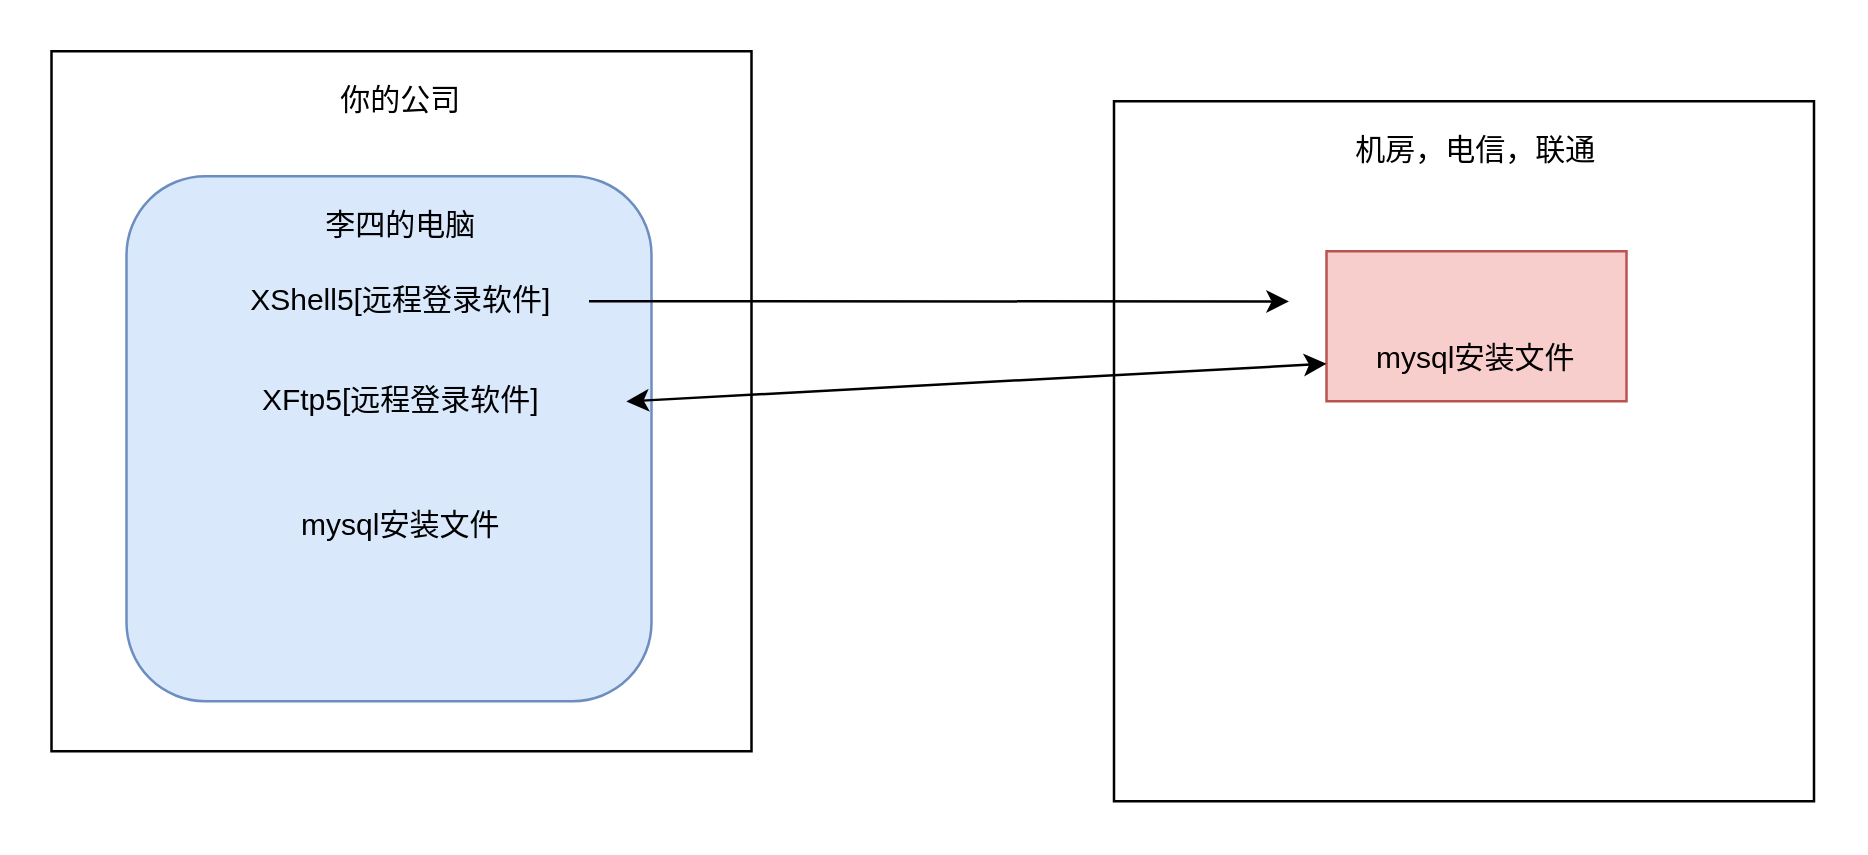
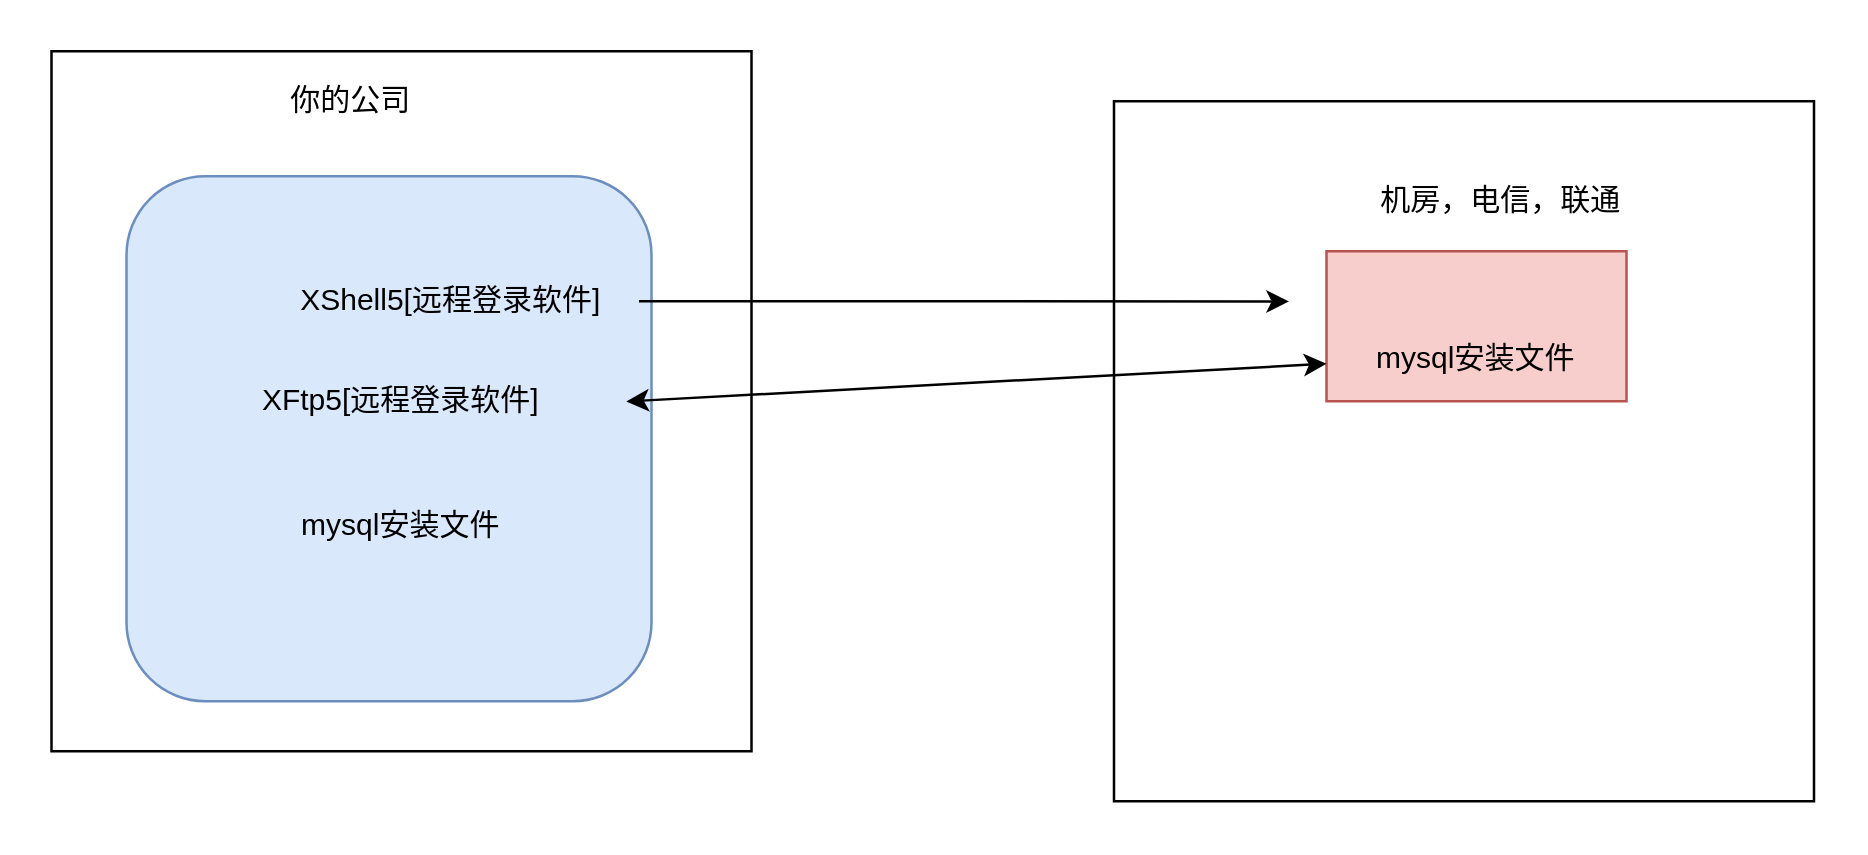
node "你的公司": moved (401, 101) -> (351, 101)
node "机房，电信，联通": moved (1476, 151) -> (1501, 201)
node "李四的电脑": removed
node "XShell5[远程登录软件]": moved (401, 301) -> (451, 301)
